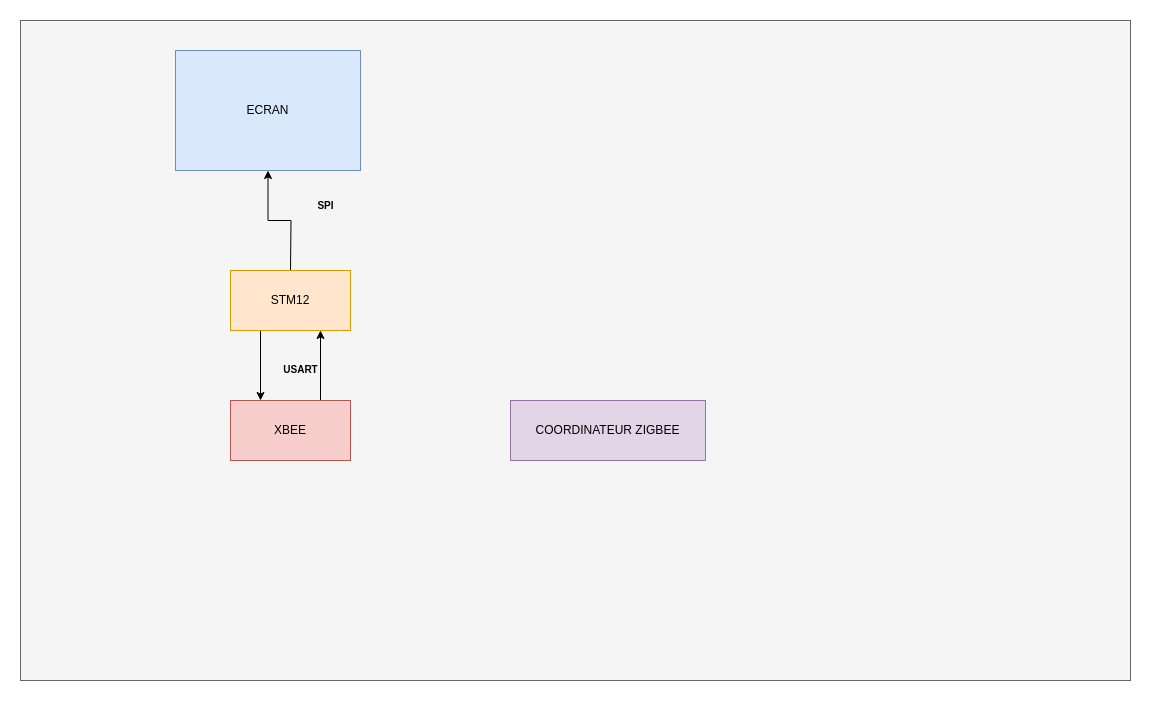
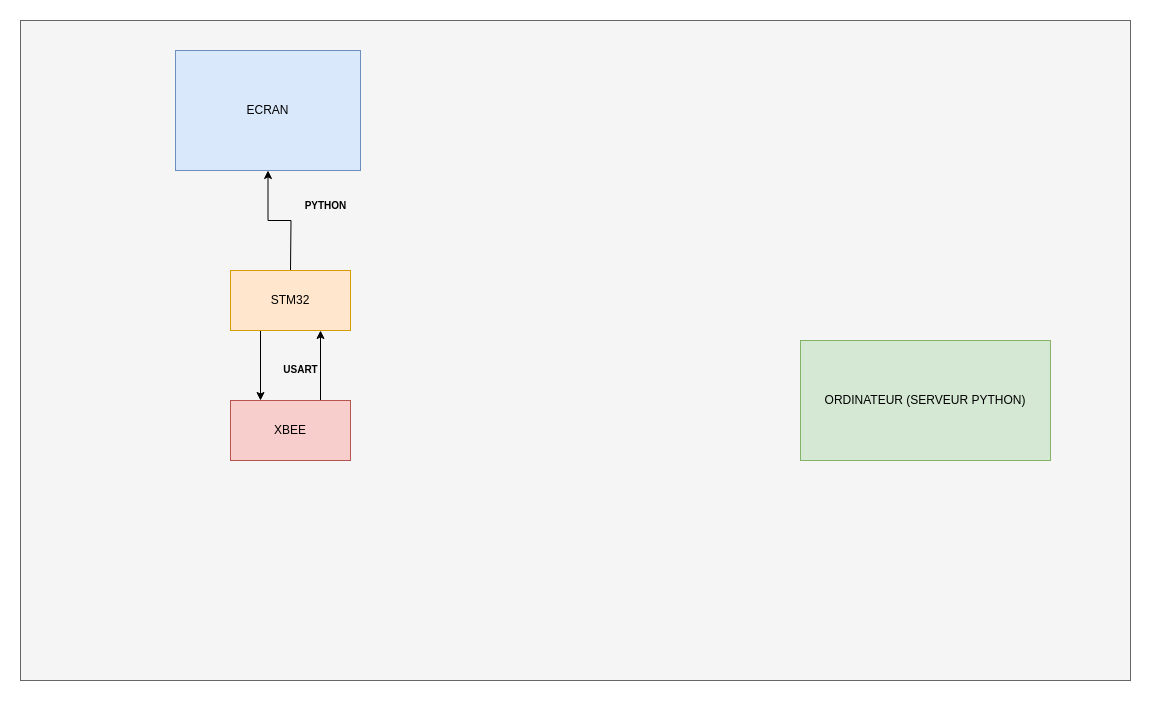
node "SPI": label "SPI" -> "PYTHON"
node "STM12": label "STM12" -> "STM32"
node "ORDINATEUR (SERVEUR PYTHON)": added
node "COORDINATEUR ZIGBEE": removed
